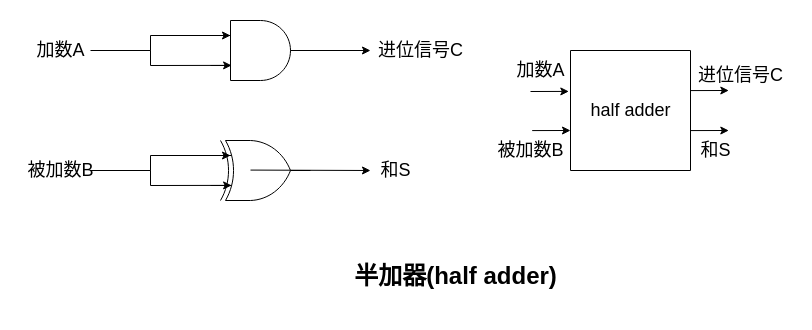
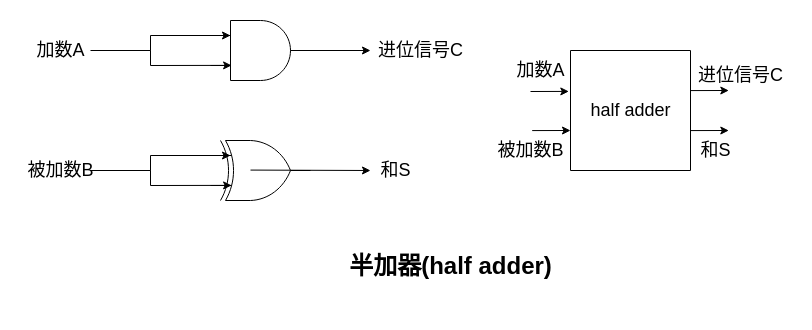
node "半加器(half adder)": moved (456, 277) -> (451, 267)
